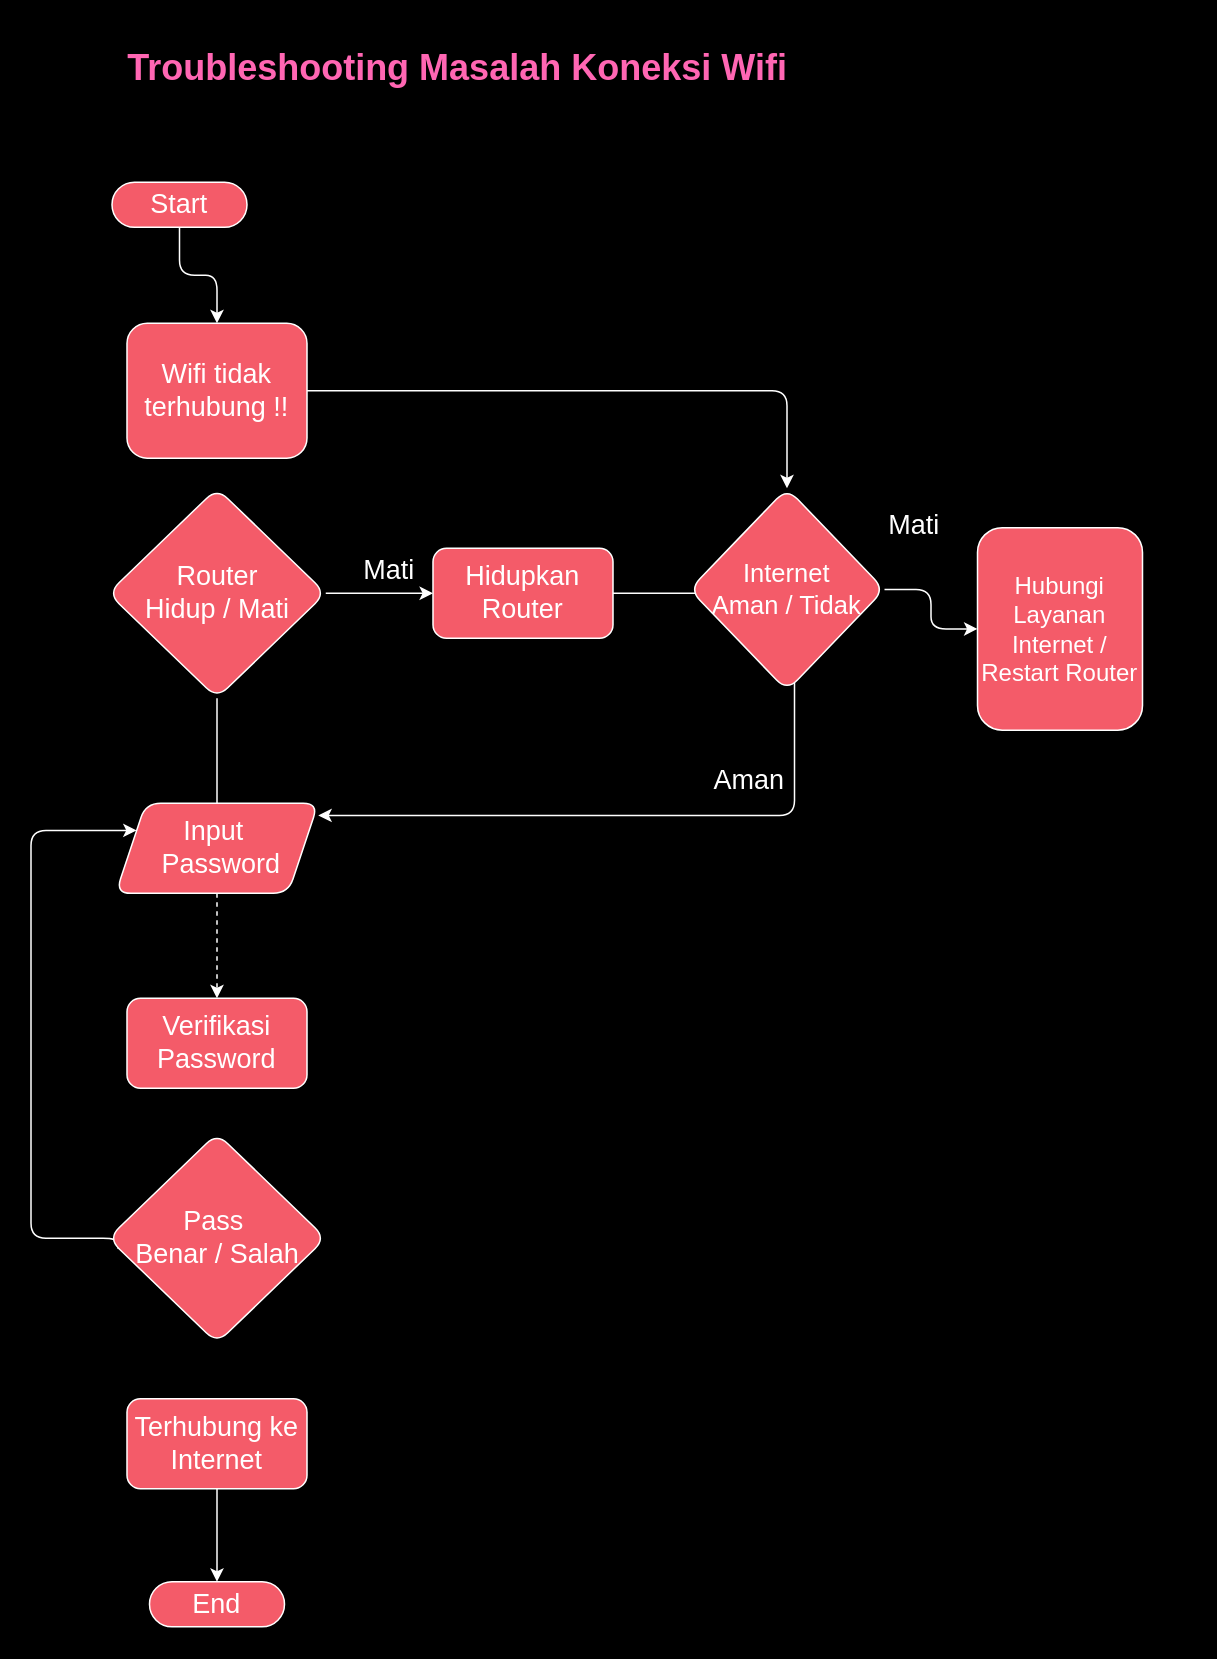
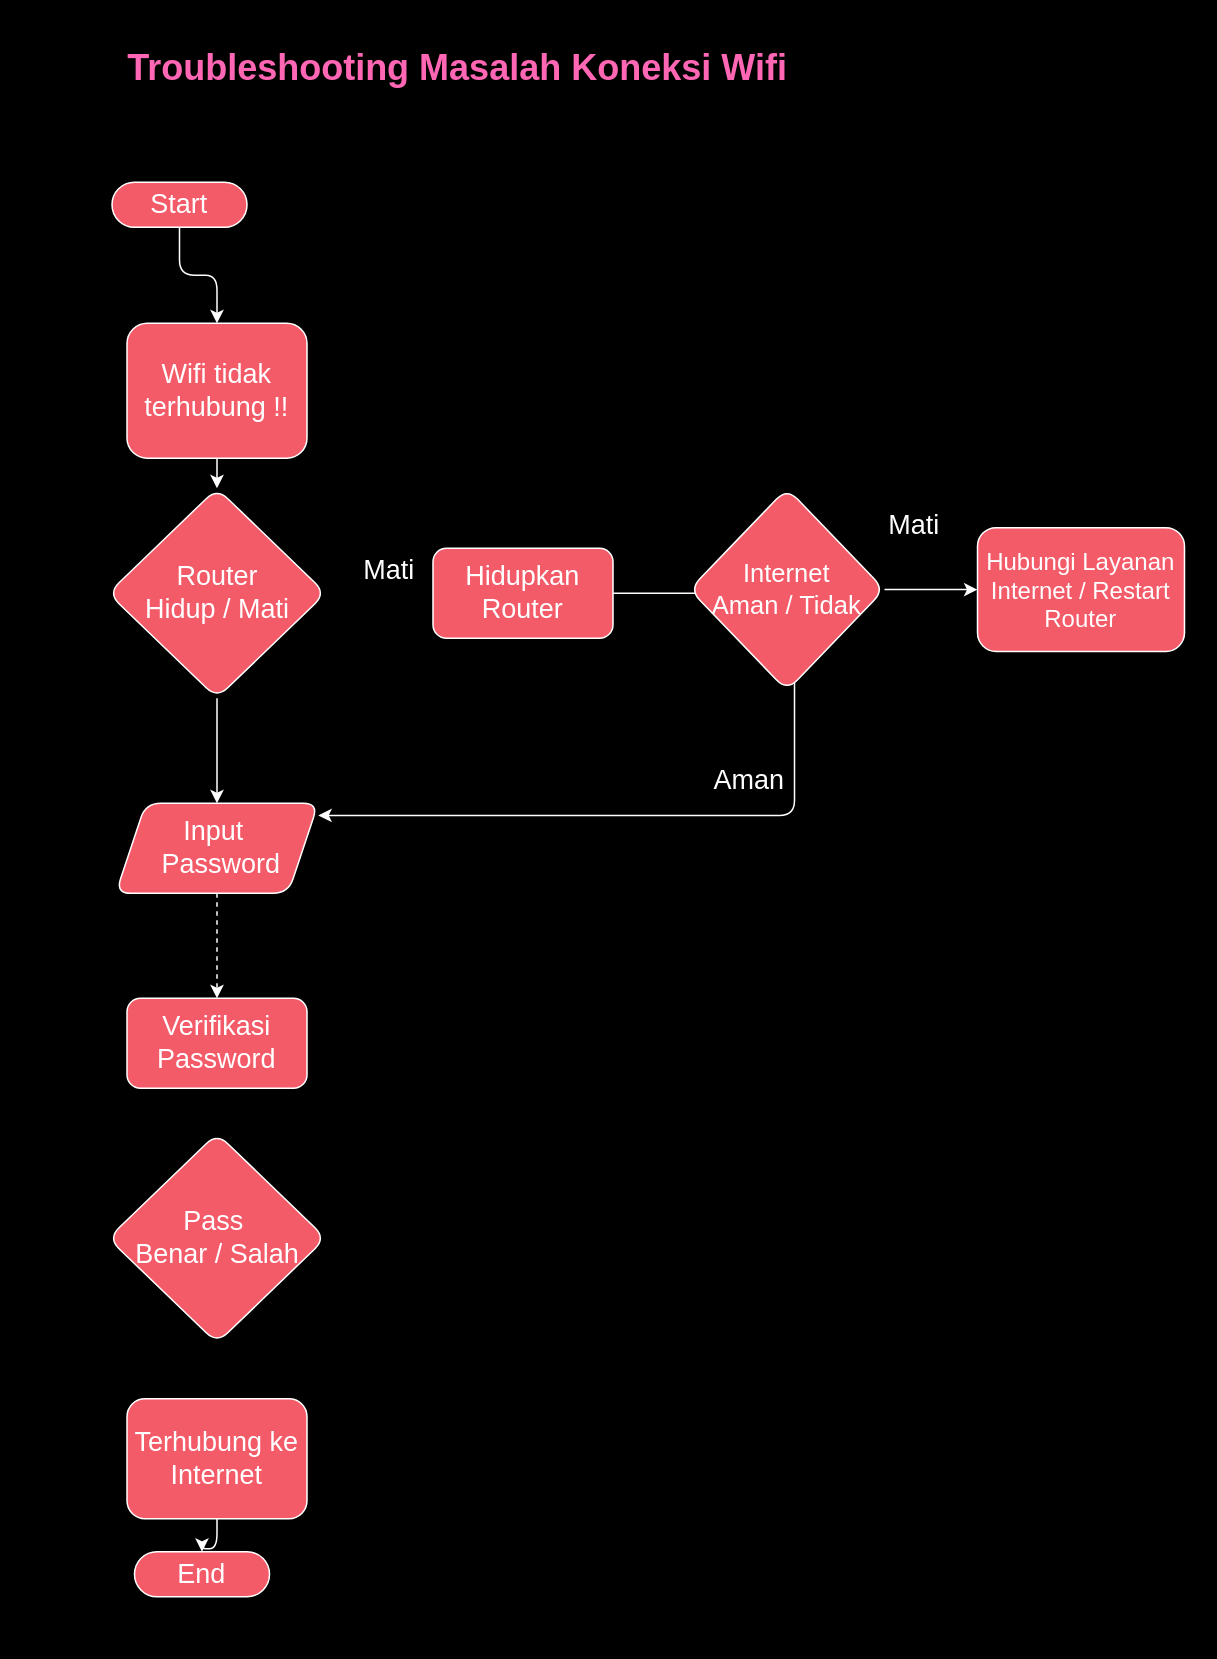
edge "Wifi tidak terhubung !!" -> "Internet Aman / Tidak": now "Wifi tidak terhubung !!" -> "Router Hidup / Mati"
edge "Router Hidup / Mati" -> "Hidupkan Router": removed
node "Hubungi Layanan Internet / Restart Router": size 165x203 -> 207x124
edge "Router Hidup / Mati" -- "Input Password": arrowhead none -> classic
edge "Pass Benar / Salah" -> "Input Password": removed
node "Terhubung ke Internet": size 180x90 -> 180x120
node "End": moved (217, 1604) -> (202, 1574)
